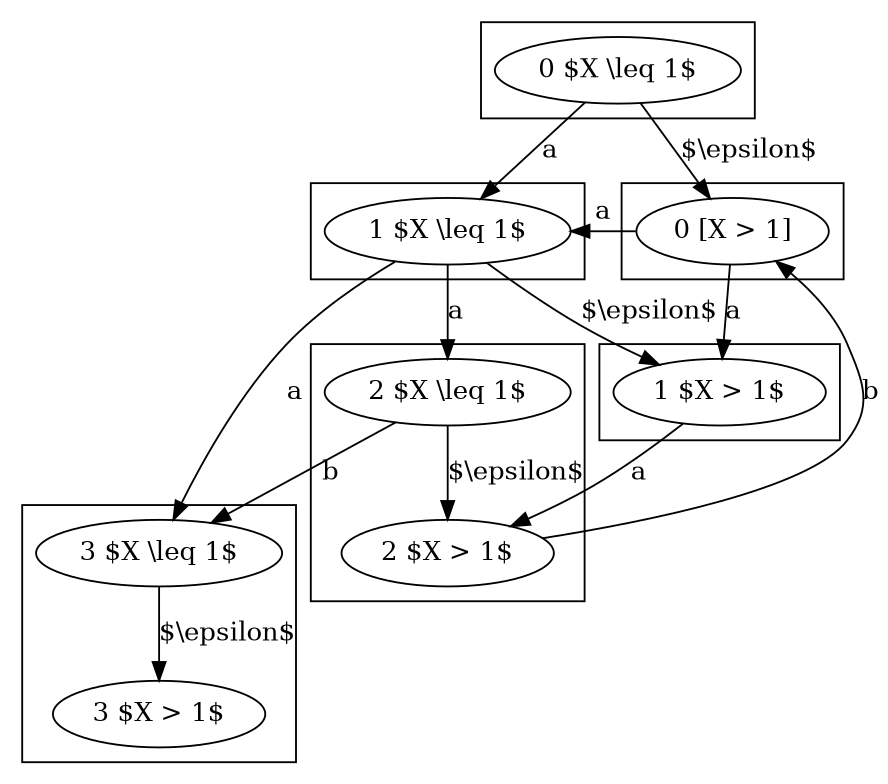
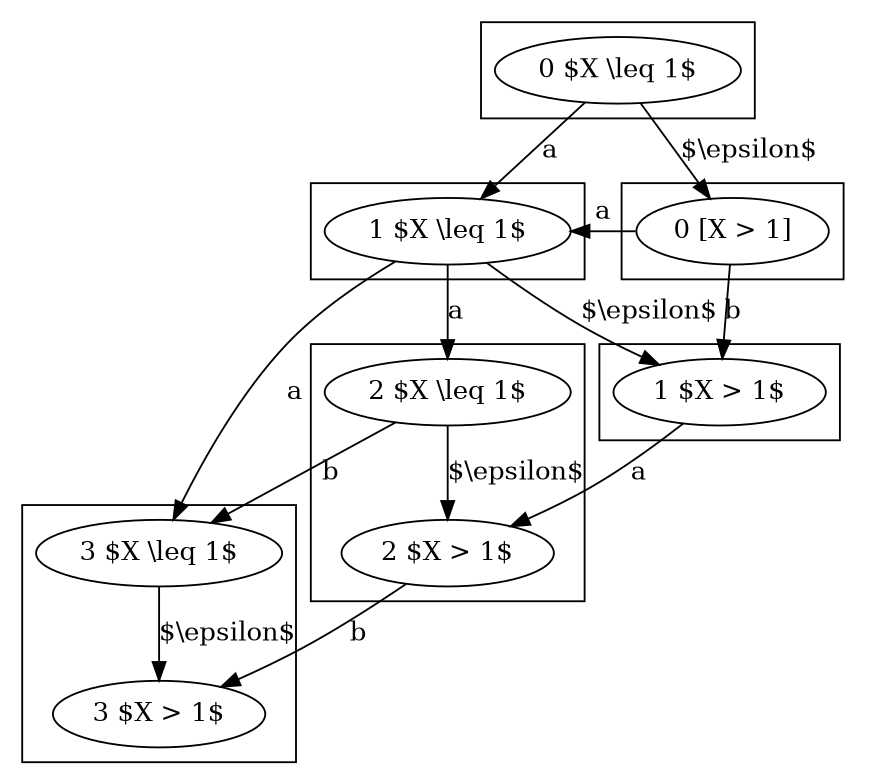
edge "0 [X > 1]" -> "1 $X > 1$": label "a" -> "b"
edge "2 $X > 1$" -> "0 [X > 1]": now "2 $X > 1$" -> "3 $X > 1$"
